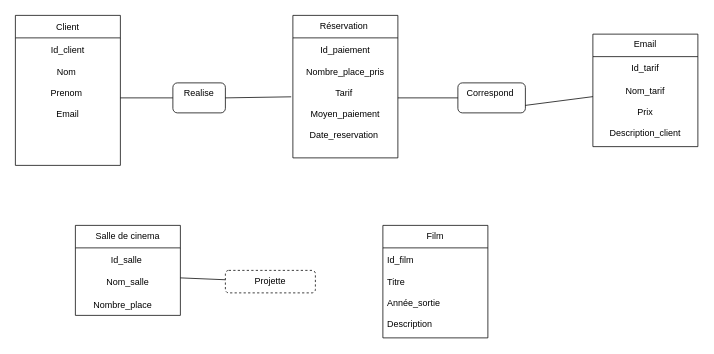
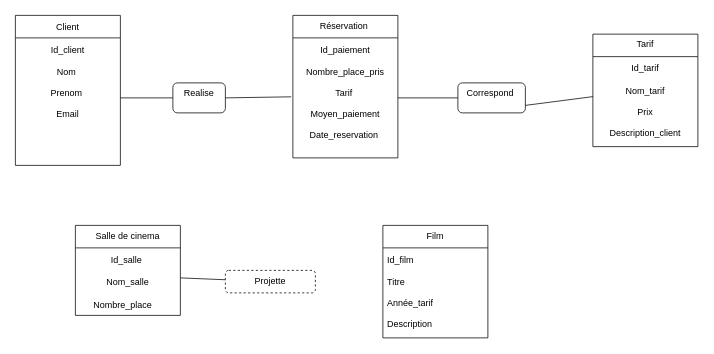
node "Email": label "Email" -> "Tarif"
node "Année_sortie Description": label "Année_sortie Description" -> "Année_tarif Description"
